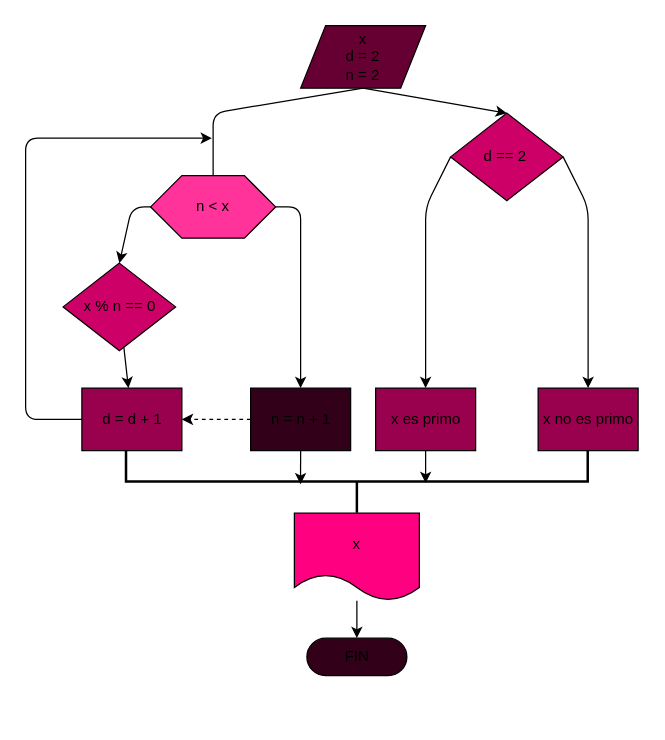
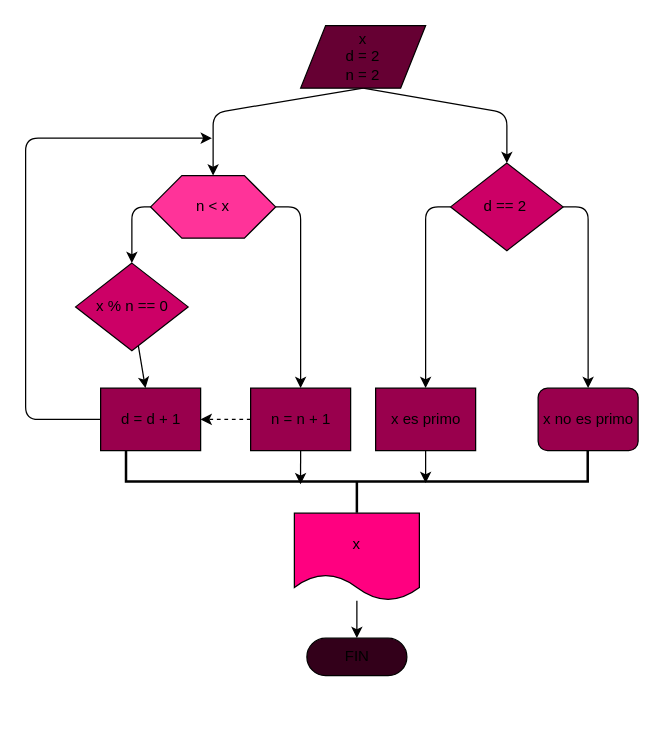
node "d == 2": moved (507, 157) -> (507, 207)
edge "x d = 2 n = 2" -- "n < x": arrowhead none -> classic
node "x % n == 0": moved (119, 307) -> (132, 307)
node "d = d + 1": moved (132, 419) -> (151, 419)
node "n = n + 1": fillcolor #33001a -> #99004d
node "x no es primo": shape rectangle -> rounded rectangle
